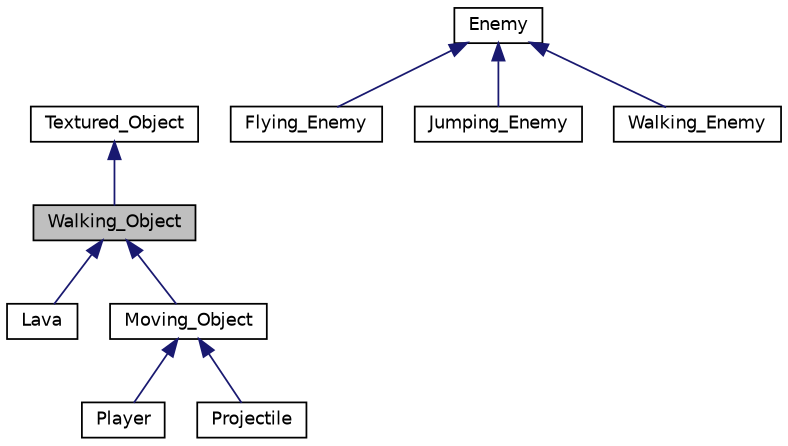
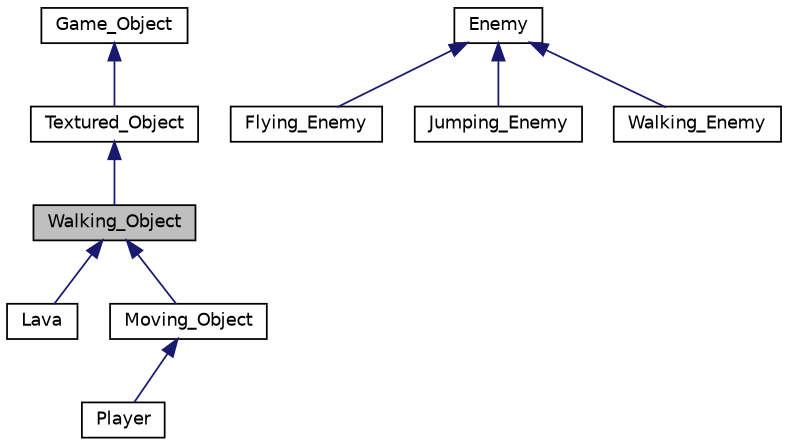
node "Game_Object": added
node "Projectile": removed
